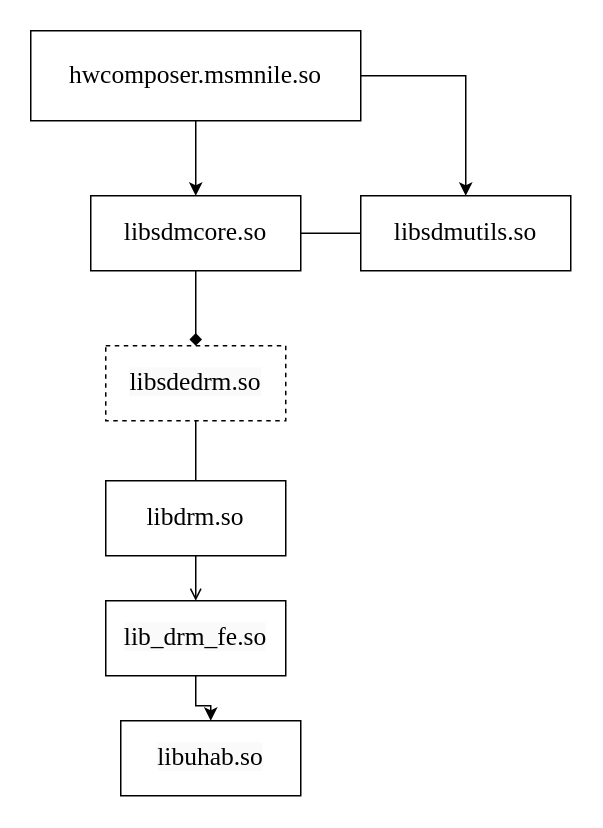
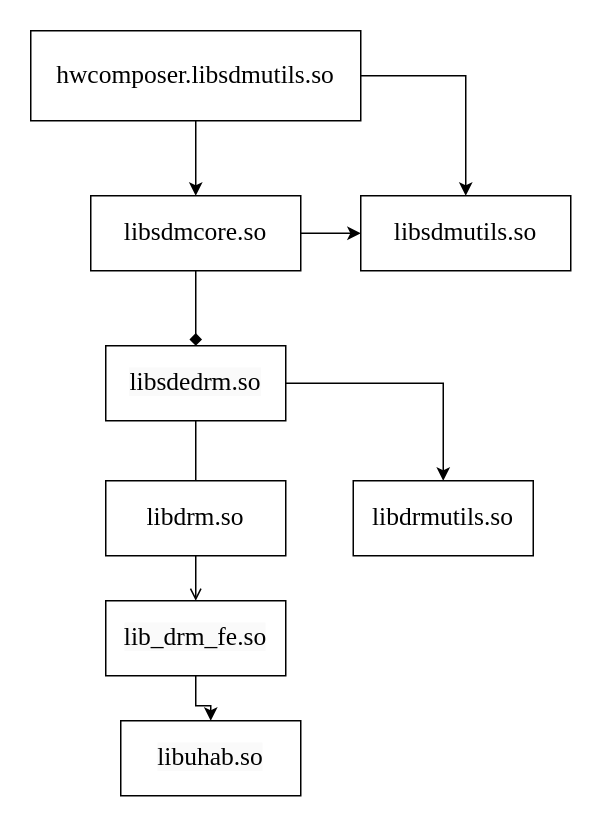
node "hwcomposer.msmnile.so": label "hwcomposer.msmnile.so" -> "hwcomposer.libsdmutils.so"
edge "libsdmcore.so" -- "libsdmutils.so": arrowhead none -> classic
node "libsdedrm.so": style dashed -> solid
edge "libsdedrm.so" -> "libdrmutils.so": added
node "libdrmutils.so": added
